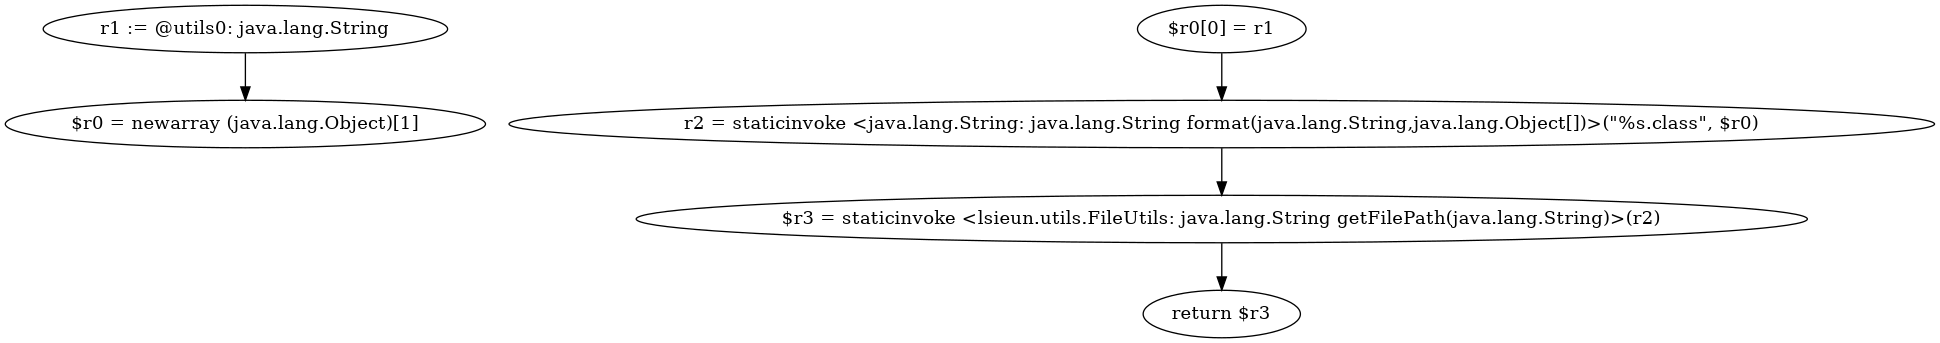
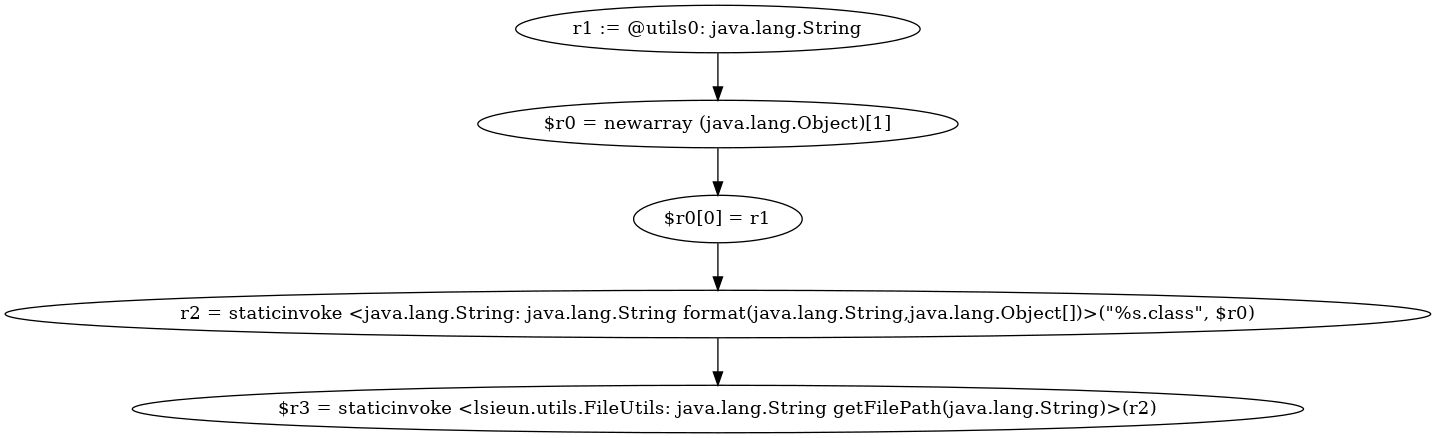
edge "$r0 = newarray (java.lang.Object)[1]" -> "$r0[0] = r1": added
node "return $r3": removed
